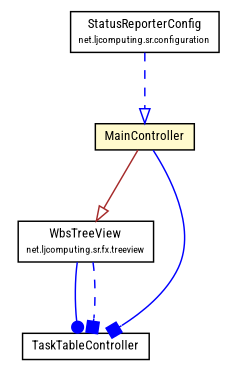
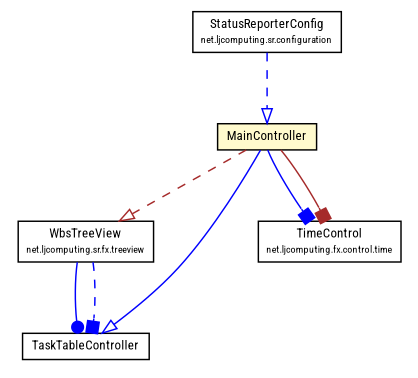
edge "MainController" -> "WbsTreeView": style solid -> dashed
node "TimeControl": added
edge "MainController" -> "TaskTableController": arrowhead box -> onormal
